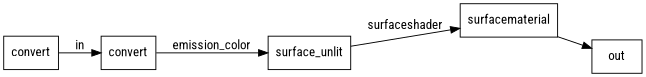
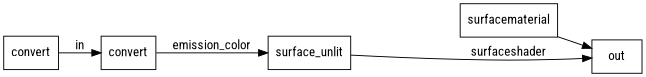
edge "surface_unlit" -> "surfacematerial": now "surface_unlit" -> "out"
